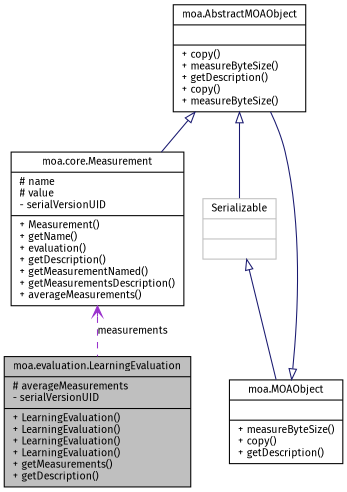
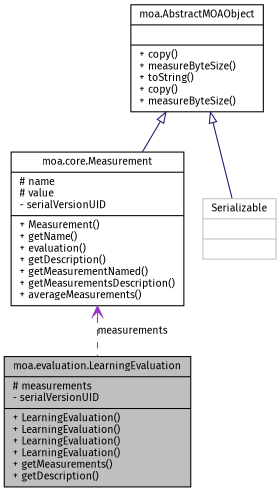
node "moa.AbstractMOAObject": text "+ getDescription()" -> "+ toString()"
node "moa.evaluation.LearningEvaluation": text "# averageMeasurements" -> "# measurements"
node "moa.MOAObject": removed
